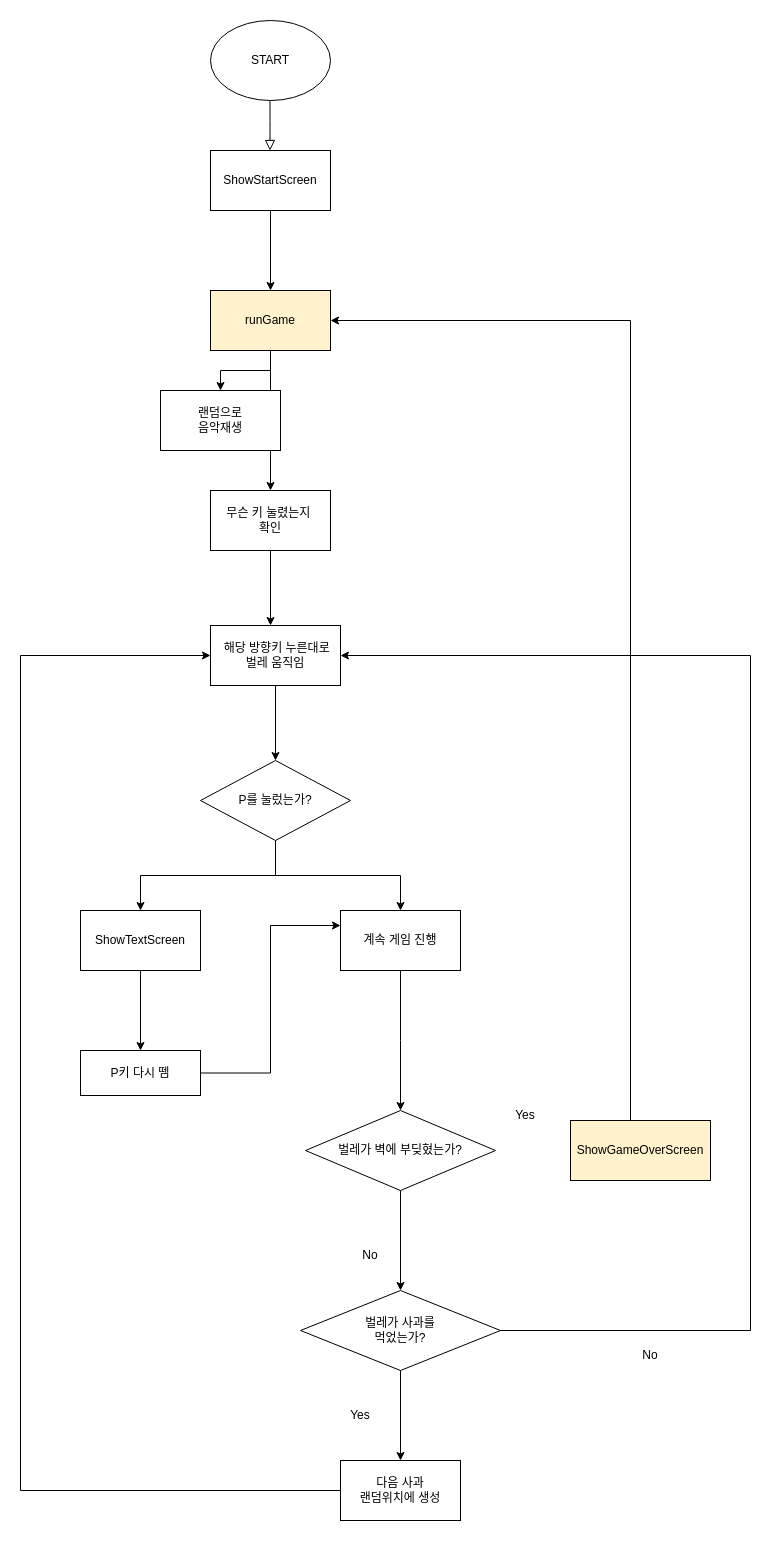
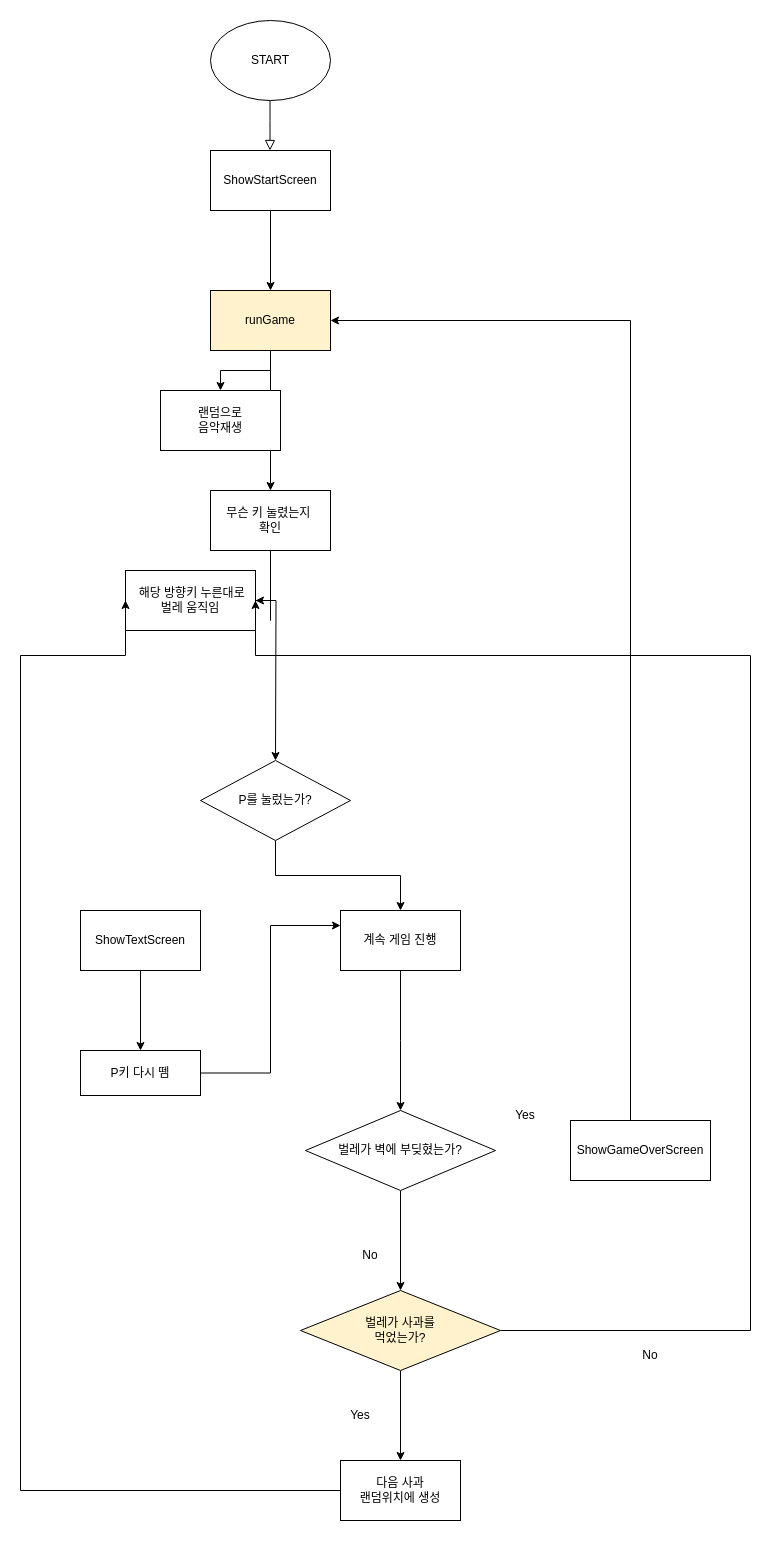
node "해당 방향키 누른대로 벌레 움직임": moved (276, 656) -> (191, 601)
edge "P를 눌렀는가?" -> "ShowTextScreen": removed
node "ShowGameOverScreen": fillcolor #fff2cc -> #ffffff
node "벌레가 사과를 먹었는가?": fillcolor #ffffff -> #fff2cc
